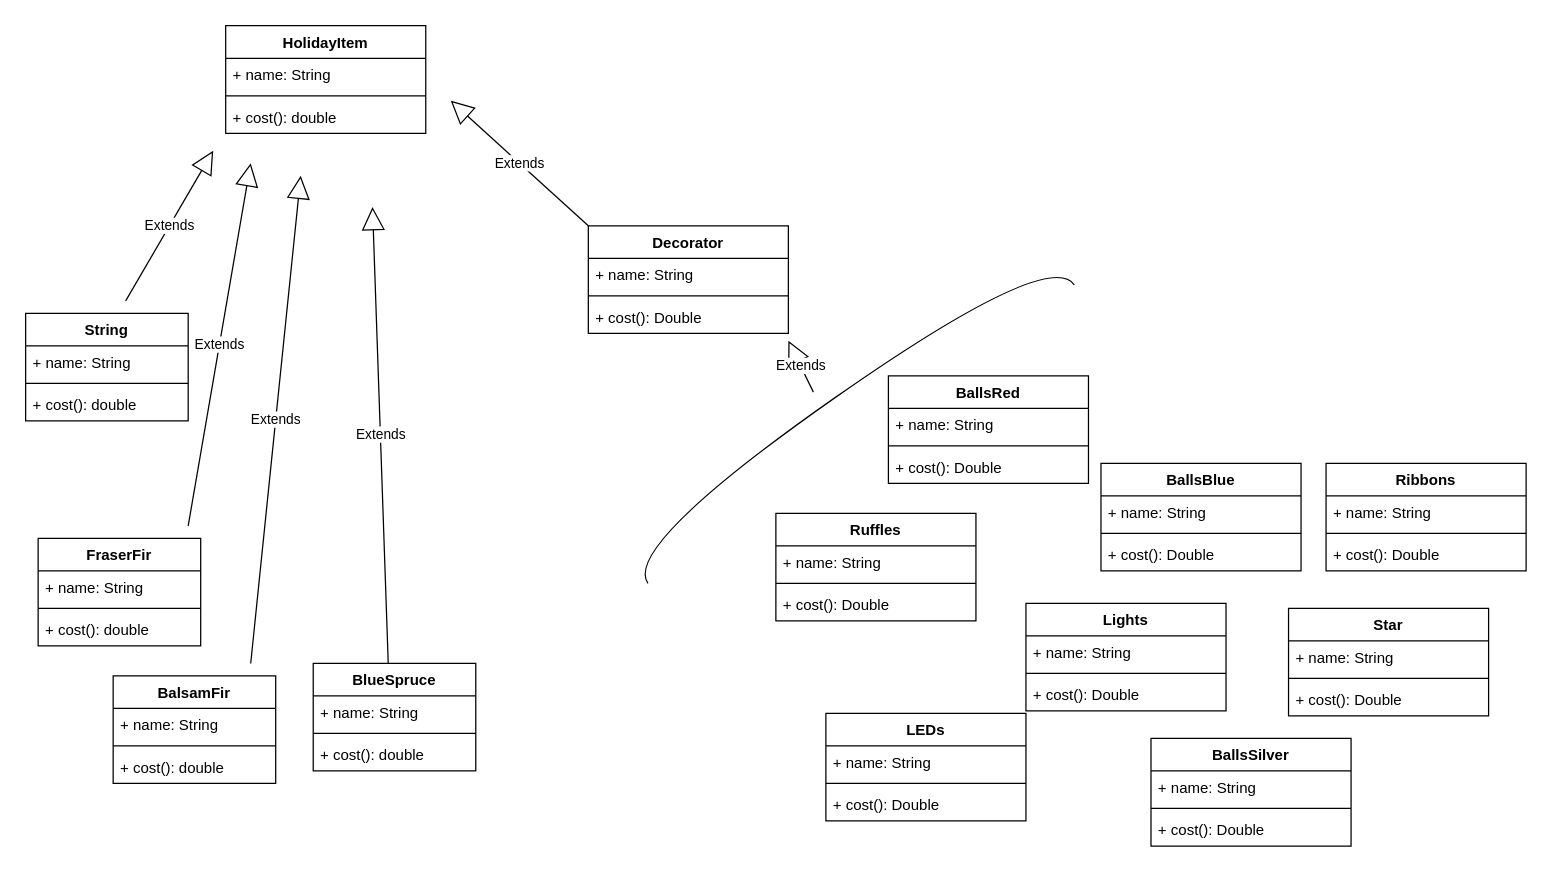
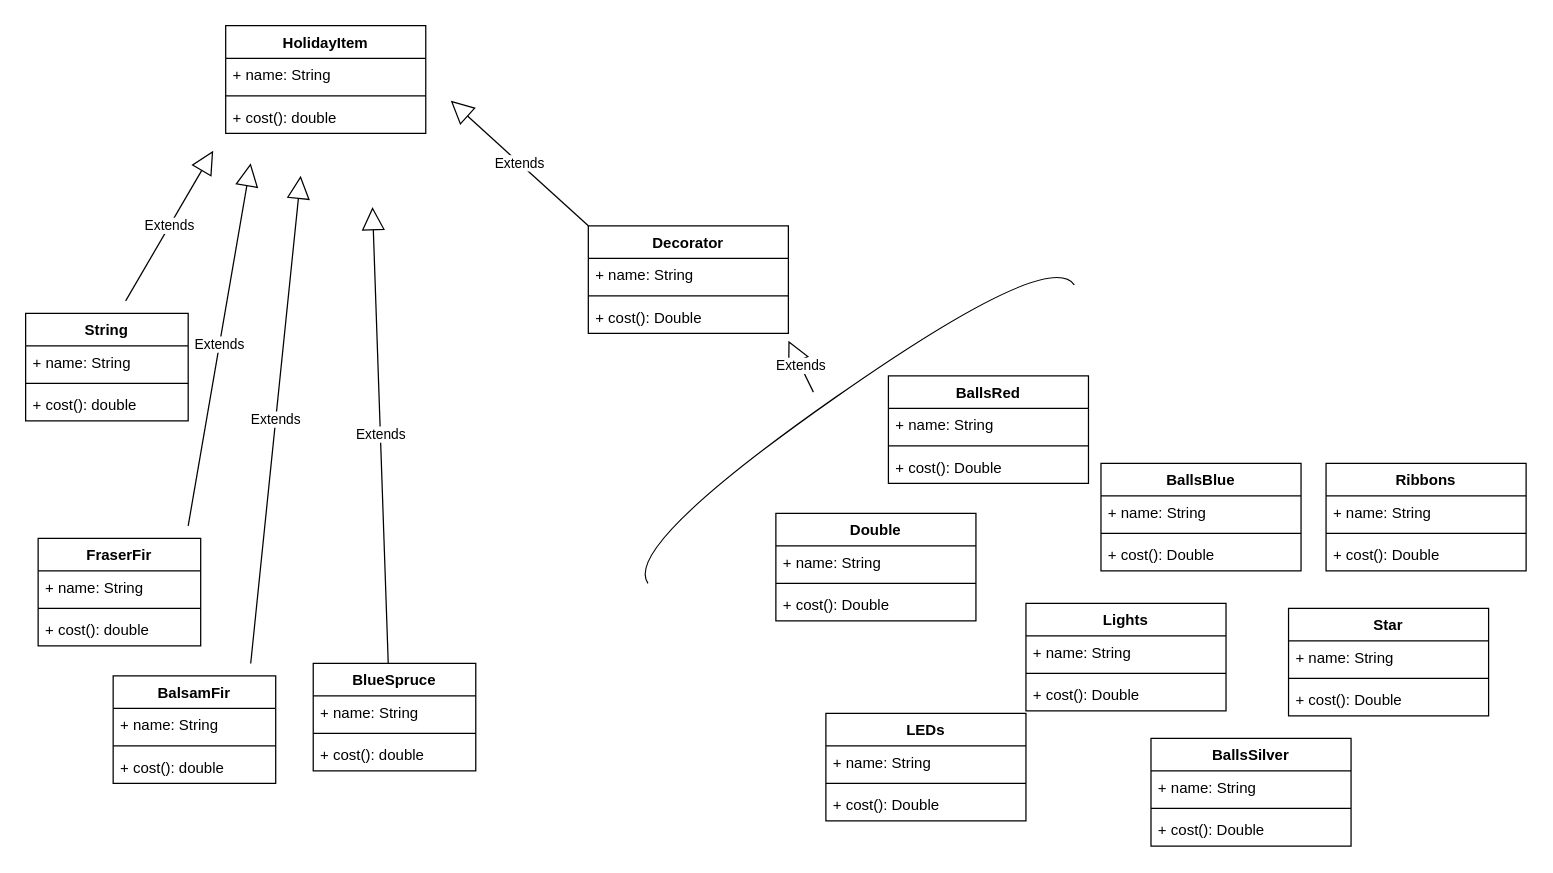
node "Ruffles": label "Ruffles" -> "Double"
